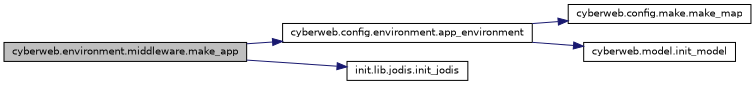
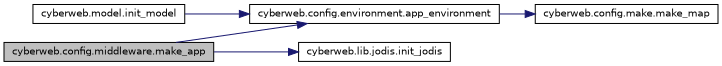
edge "cyberweb.config.environment.app_environment" -> "cyberweb.model.init_model": reversed
node "cyberweb.environment.middleware.make_app": label "cyberweb.environment.middleware.make_app" -> "cyberweb.config.middleware.make_app"
node "init.lib.jodis.init_jodis": label "init.lib.jodis.init_jodis" -> "cyberweb.lib.jodis.init_jodis"
